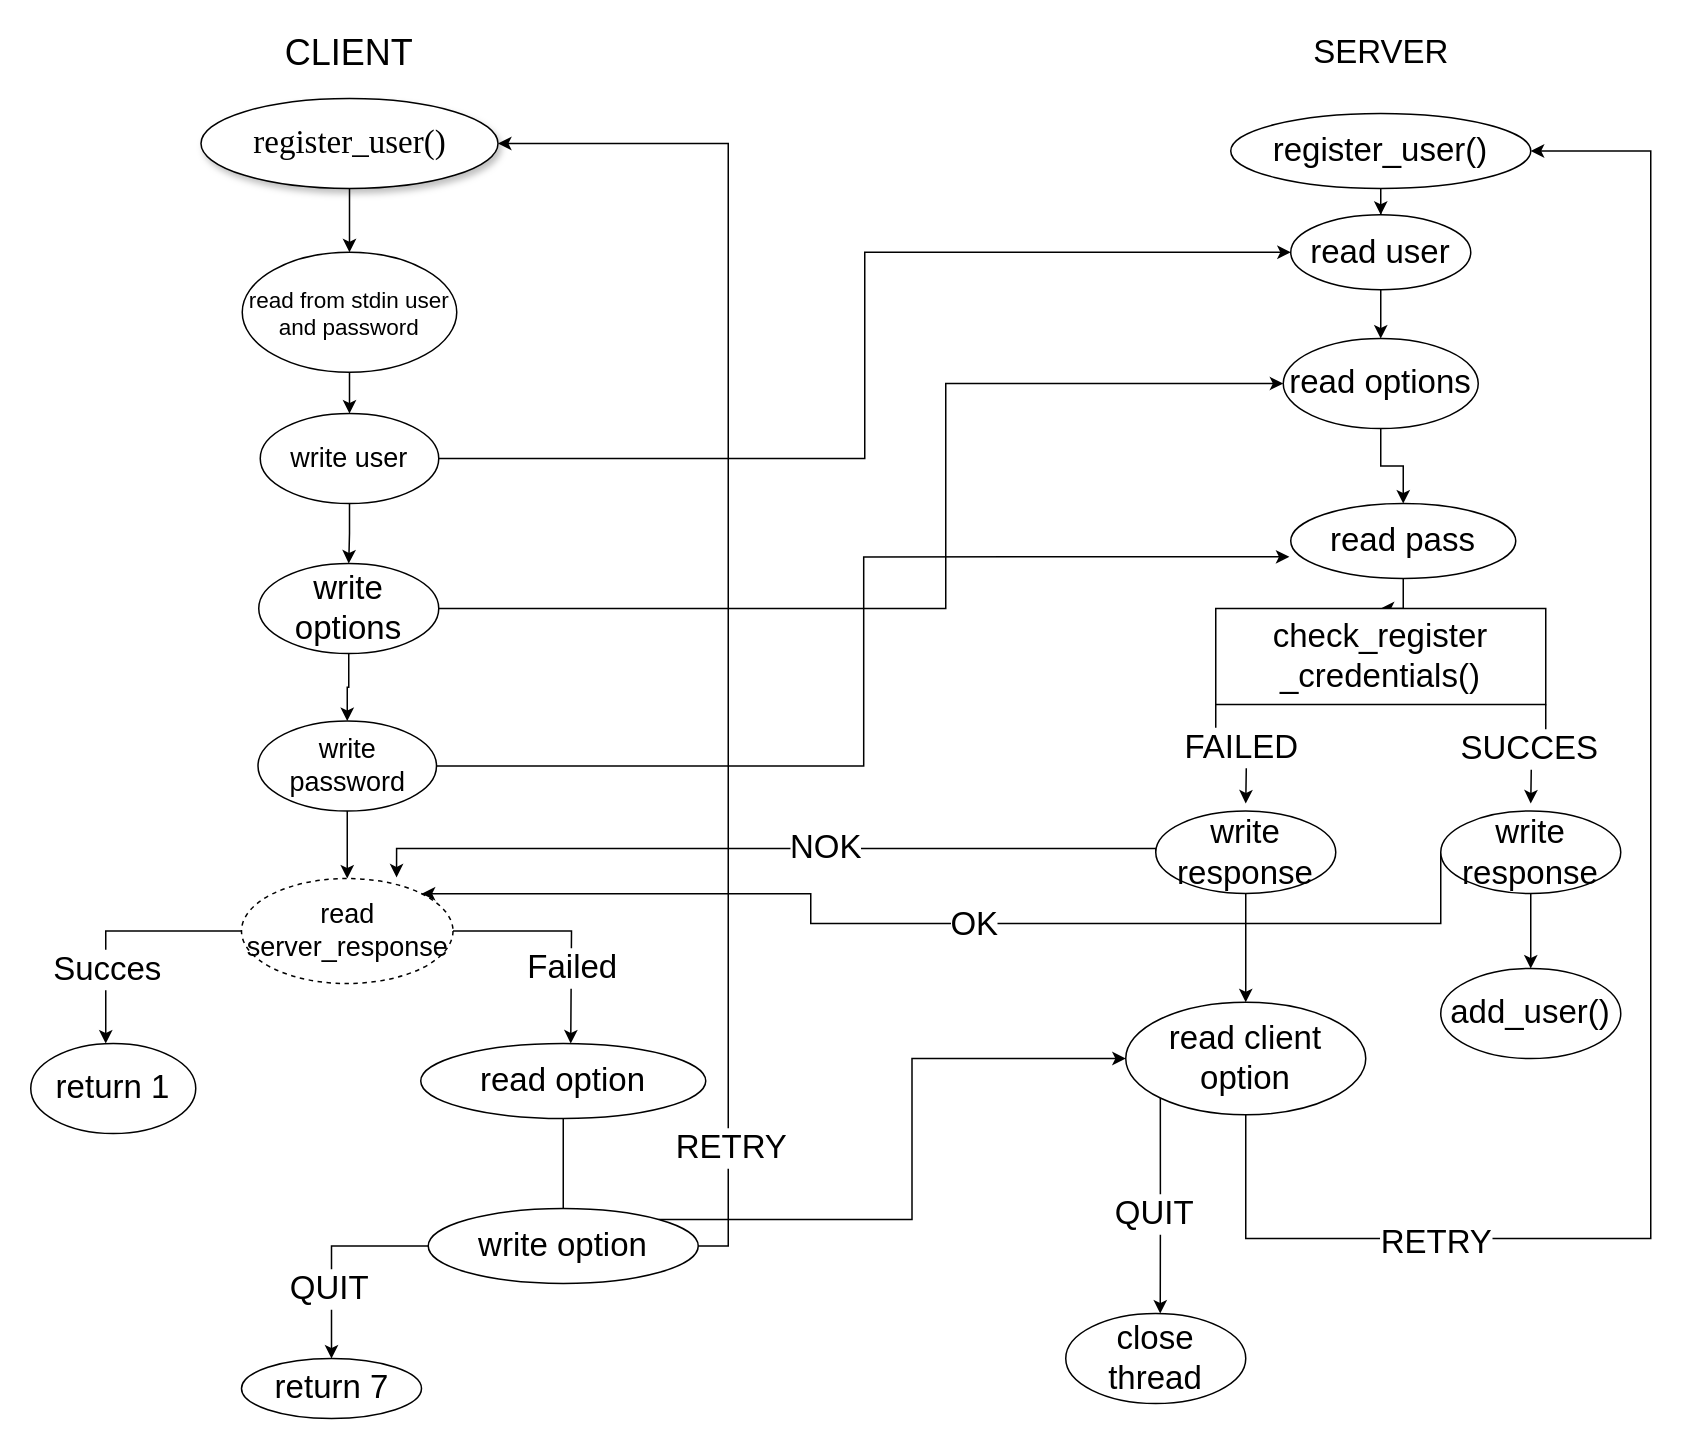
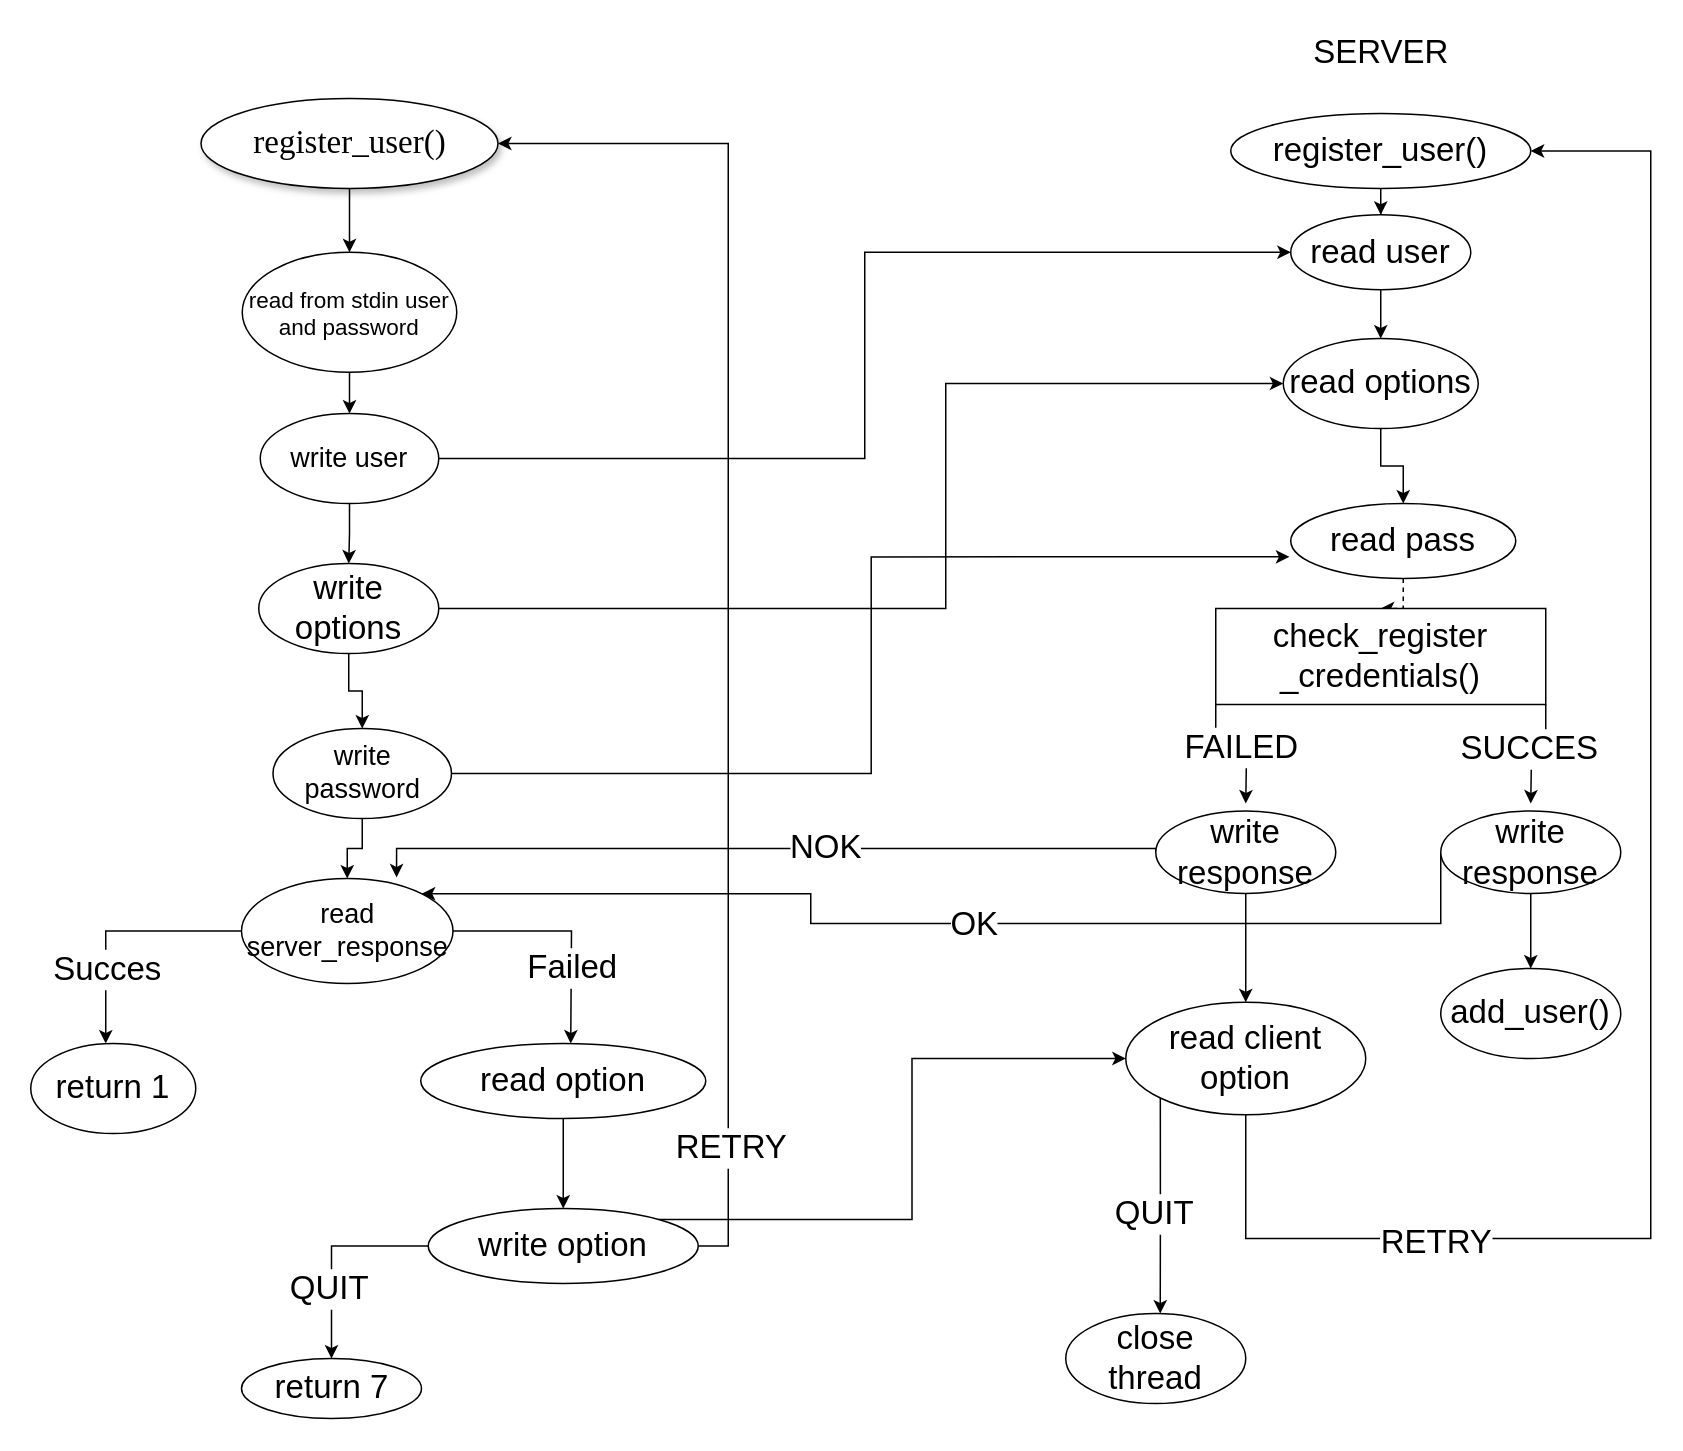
node "CLIENT": removed
edge "read pass" -> "check_register _credentials()": style solid -> dashed
node "write password": moved (347, 766) -> (362, 773)
node "read server_response": style dashed -> solid
edge "read option" -- "write option": arrowhead none -> classic
